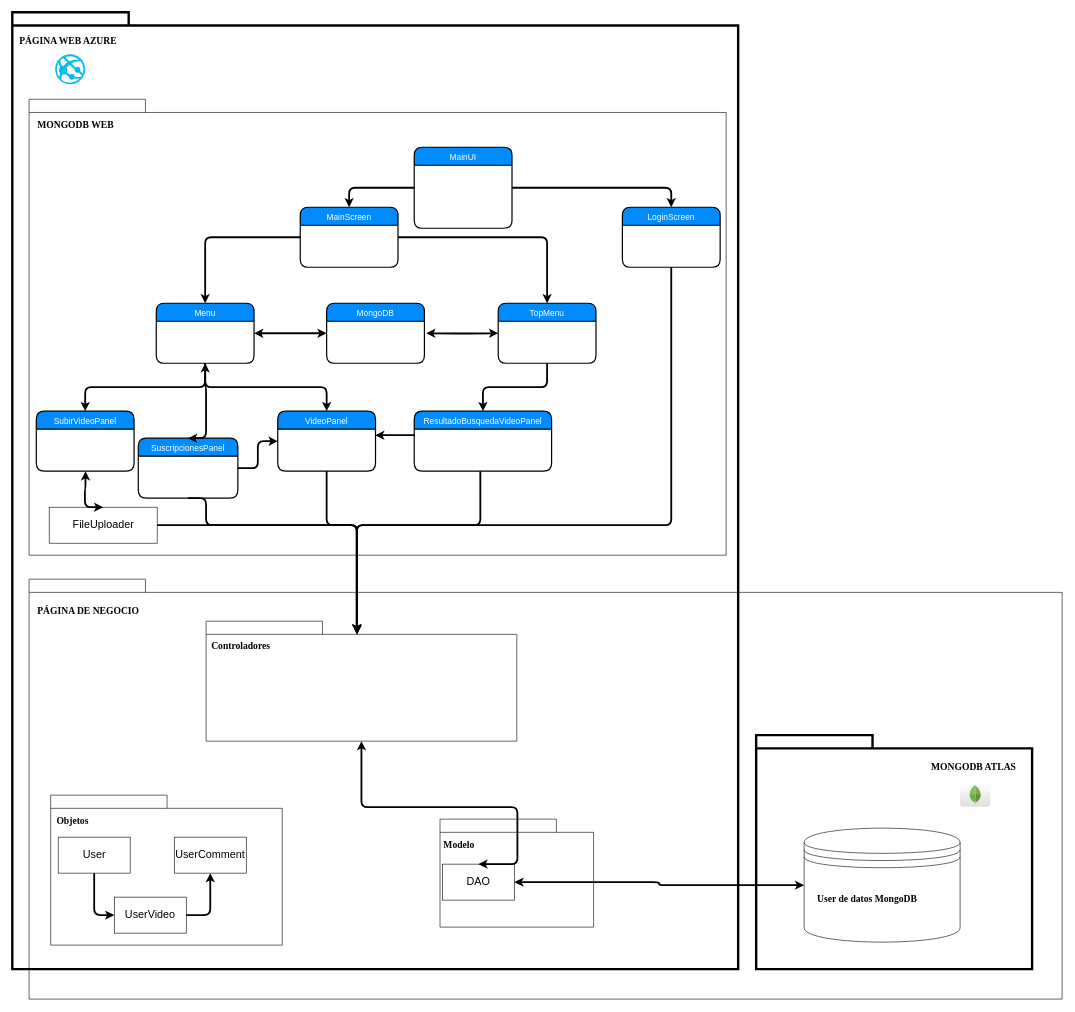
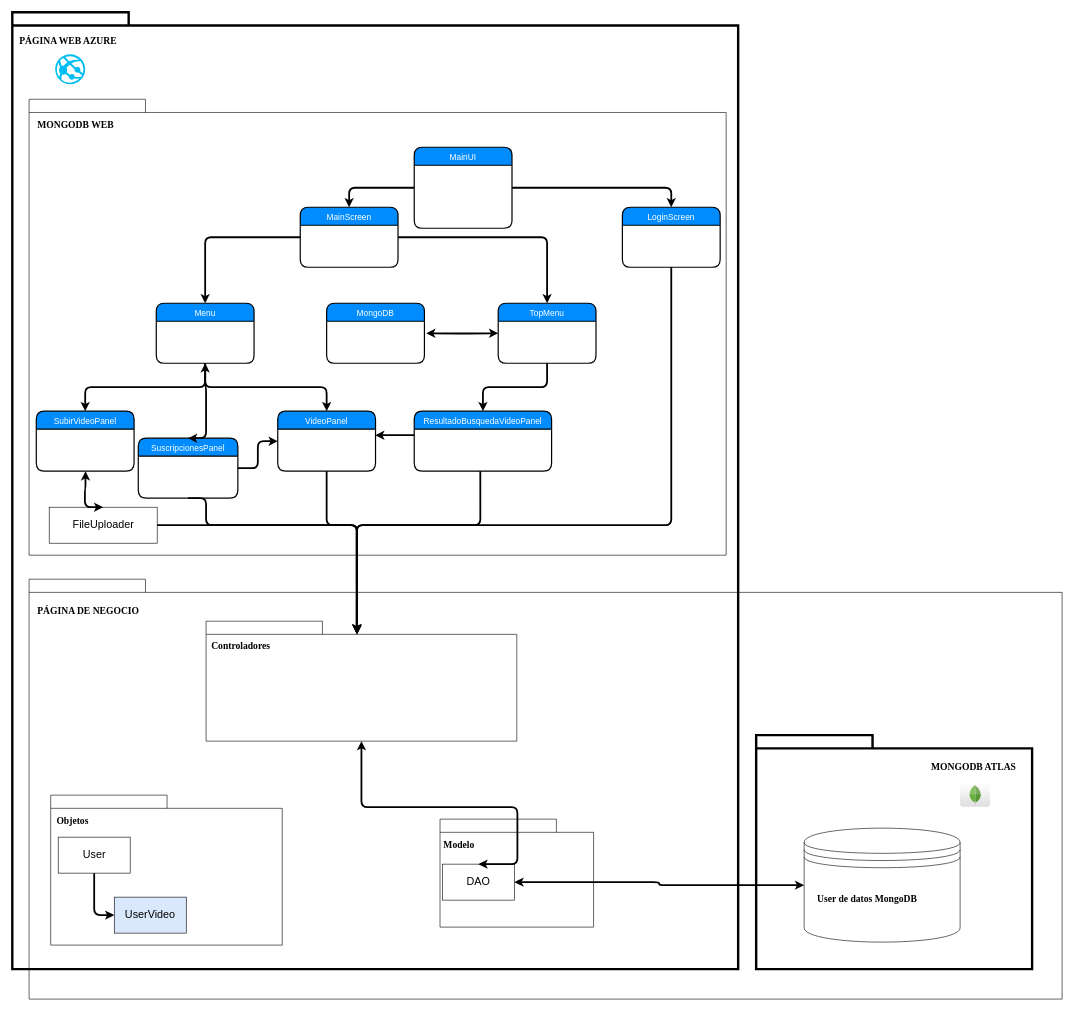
edge "Menu" -- "MongoDB": removed
node "UserComment": removed
edge "UserVideo" -> "UserComment": removed
node "UserVideo": fillcolor #ffffff -> #dae8fc
